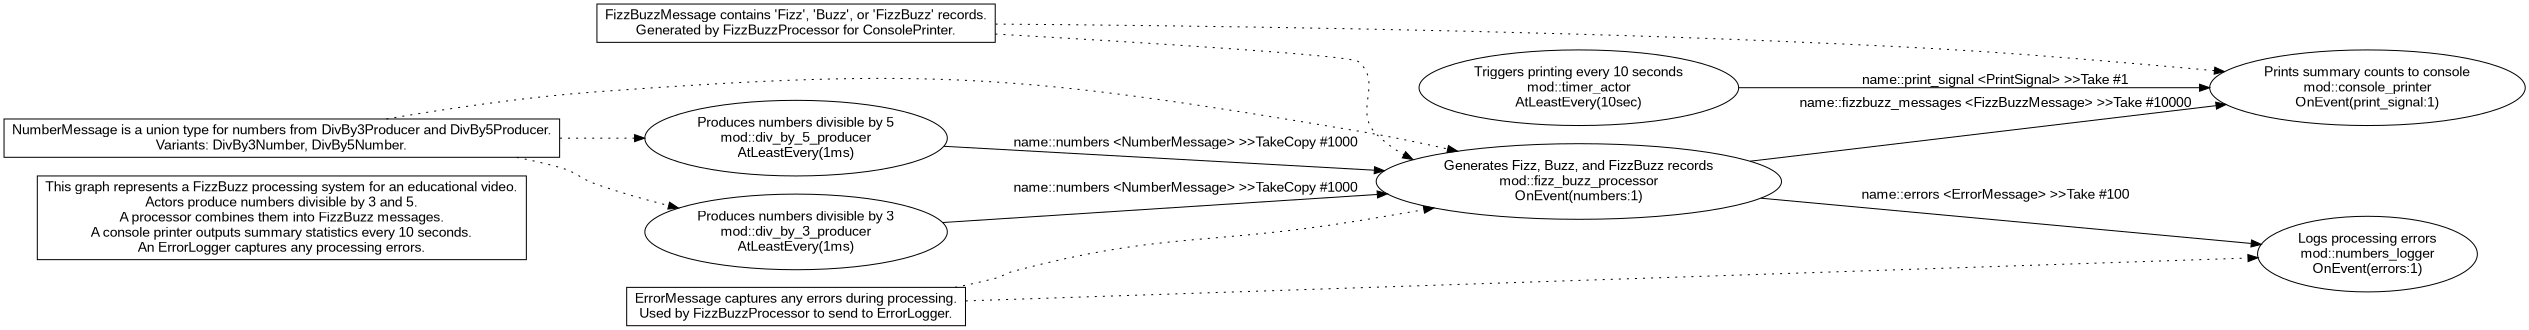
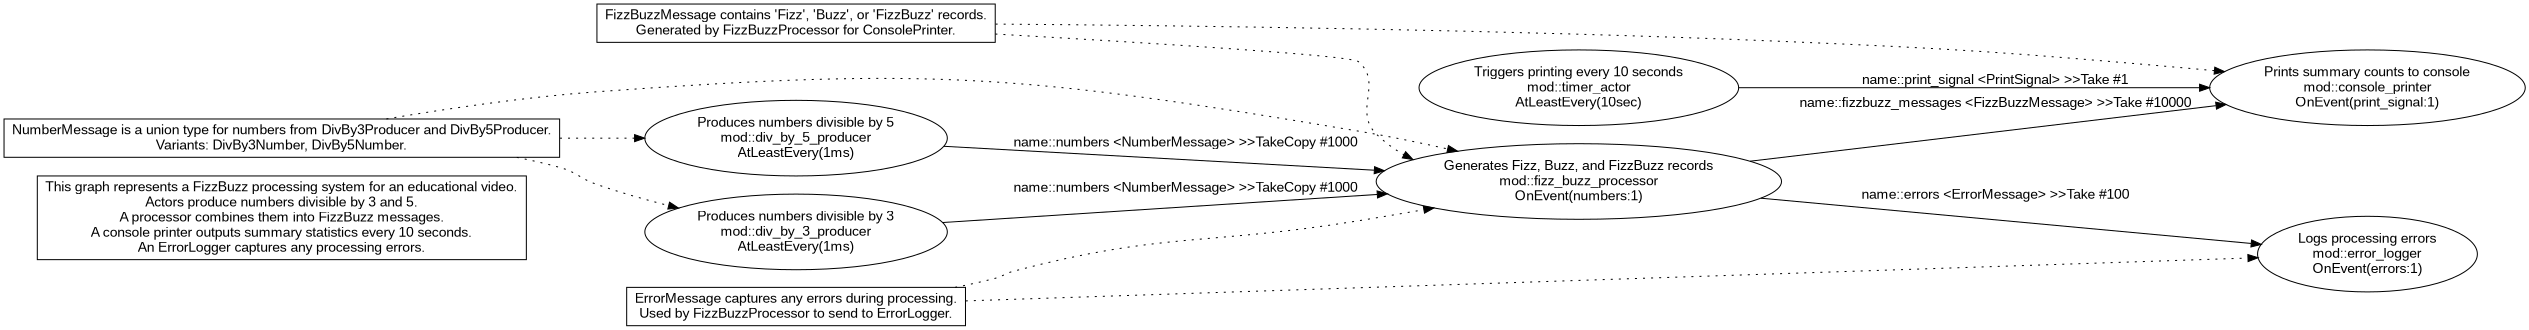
node "Logs processing errors mod::numbers_logger OnEvent(errors:1)": label "Logs processing errors mod::numbers_logger OnEvent(errors:1)" -> "Logs processing errors mod::error_logger OnEvent(errors:1)"
